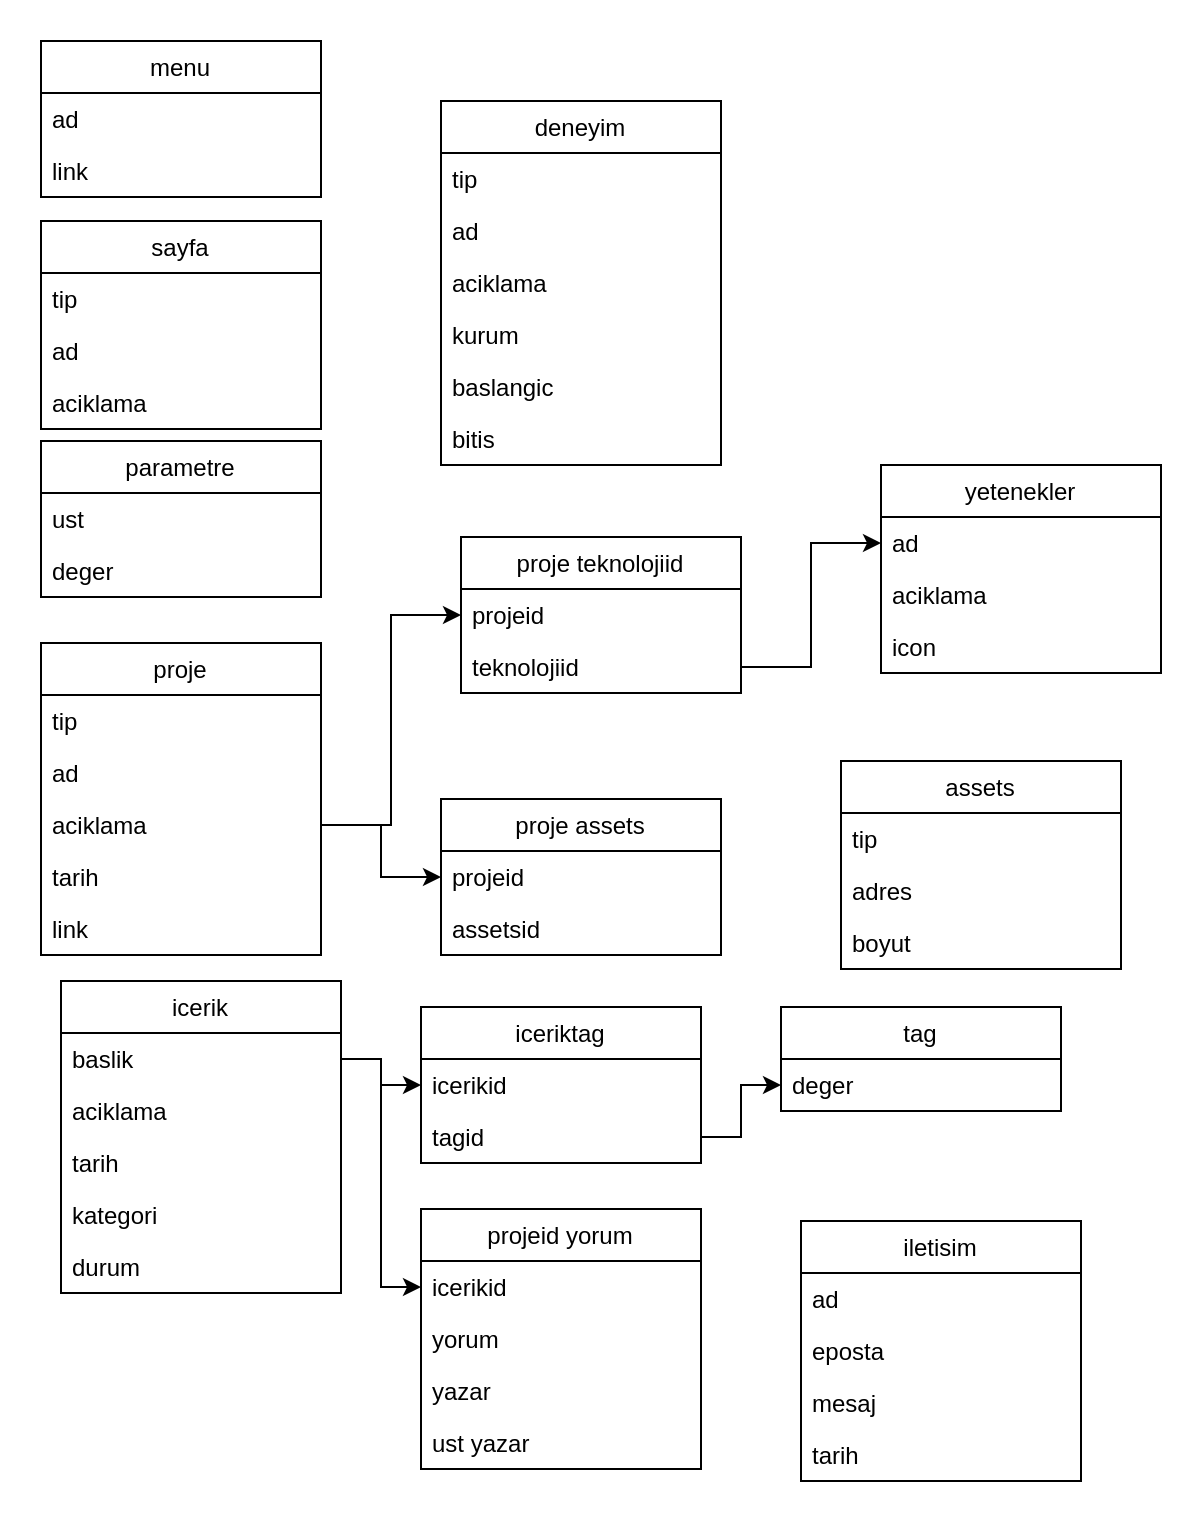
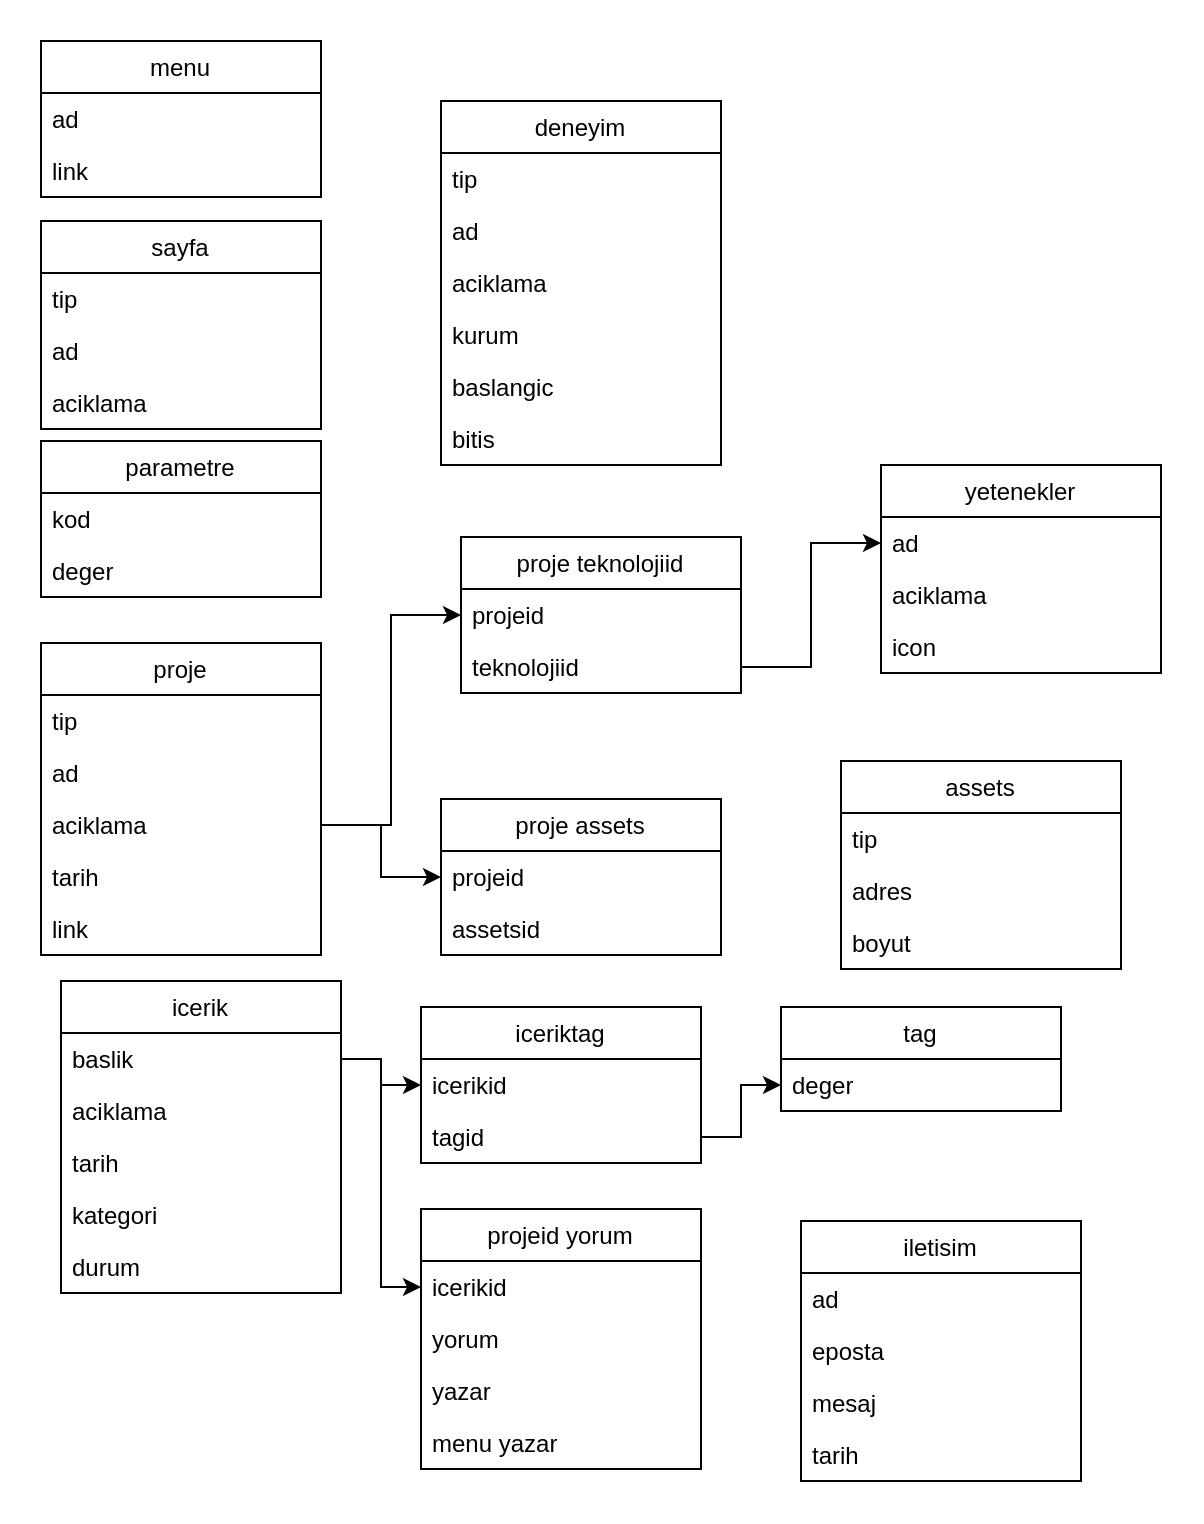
node "ust": label "ust" -> "kod"
node "ust yazar": label "ust yazar" -> "menu yazar"
